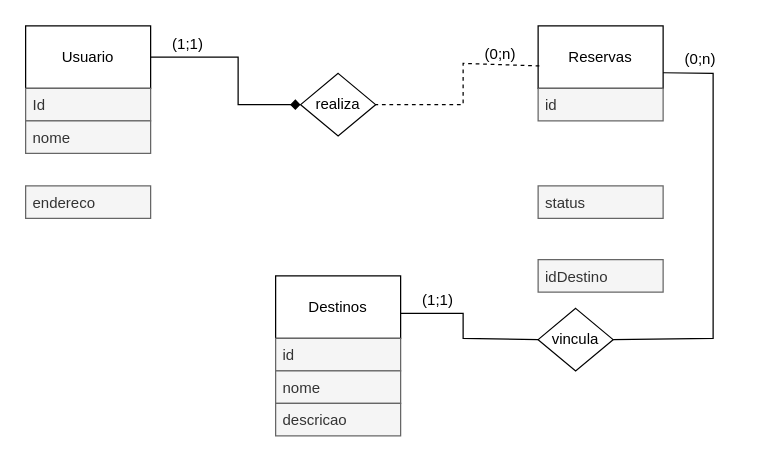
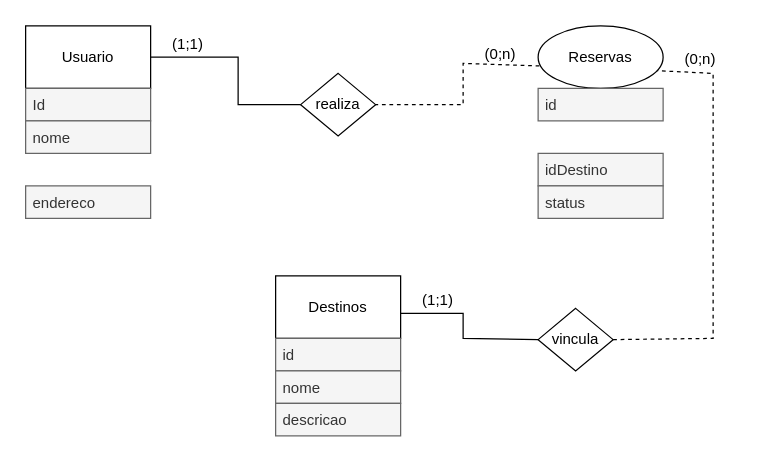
node "Reservas": shape rectangle -> ellipse
edge "Usuario" -> "realiza": arrowhead diamond -> none
edge "Reservas" -- "vincula": style solid -> dashed
node "idDestino": moved (601, 276) -> (601, 169)
